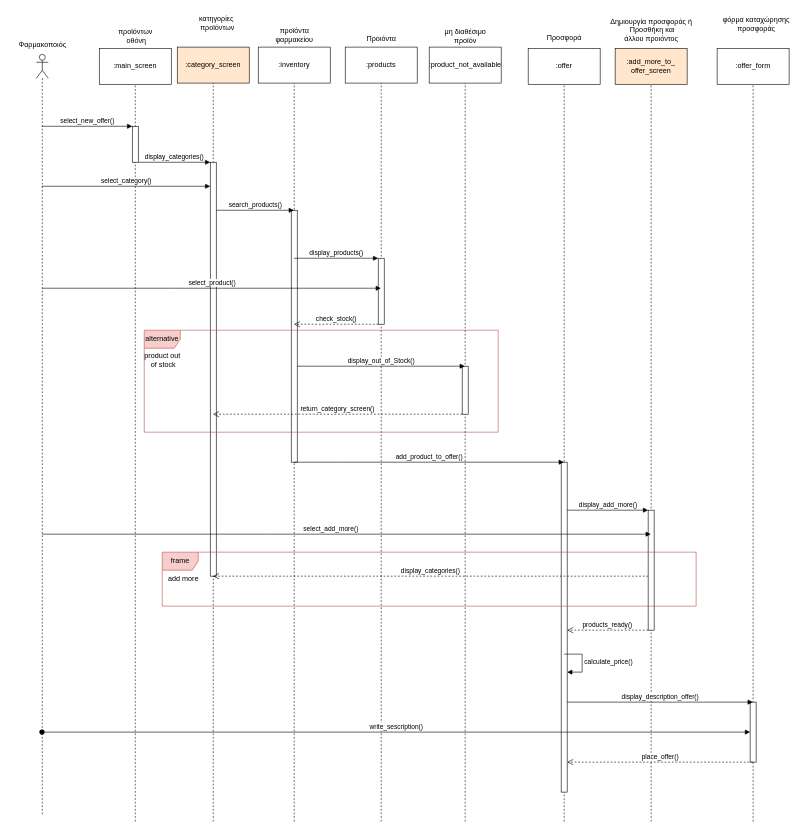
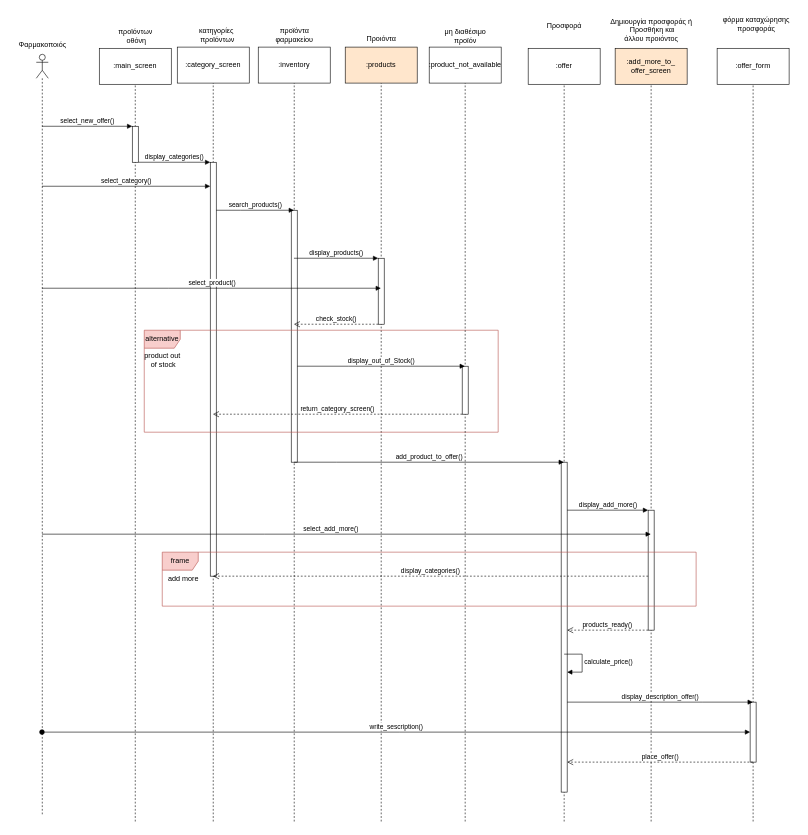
node "κατηγορίες προϊόντων": moved (216, 23) -> (216, 35)
node "Προσφορά": moved (564, 38) -> (564, 26)
node ":category_screen": fillcolor #ffe6cc -> #ffffff
node ":products": fillcolor #ffffff -> #ffe6cc
